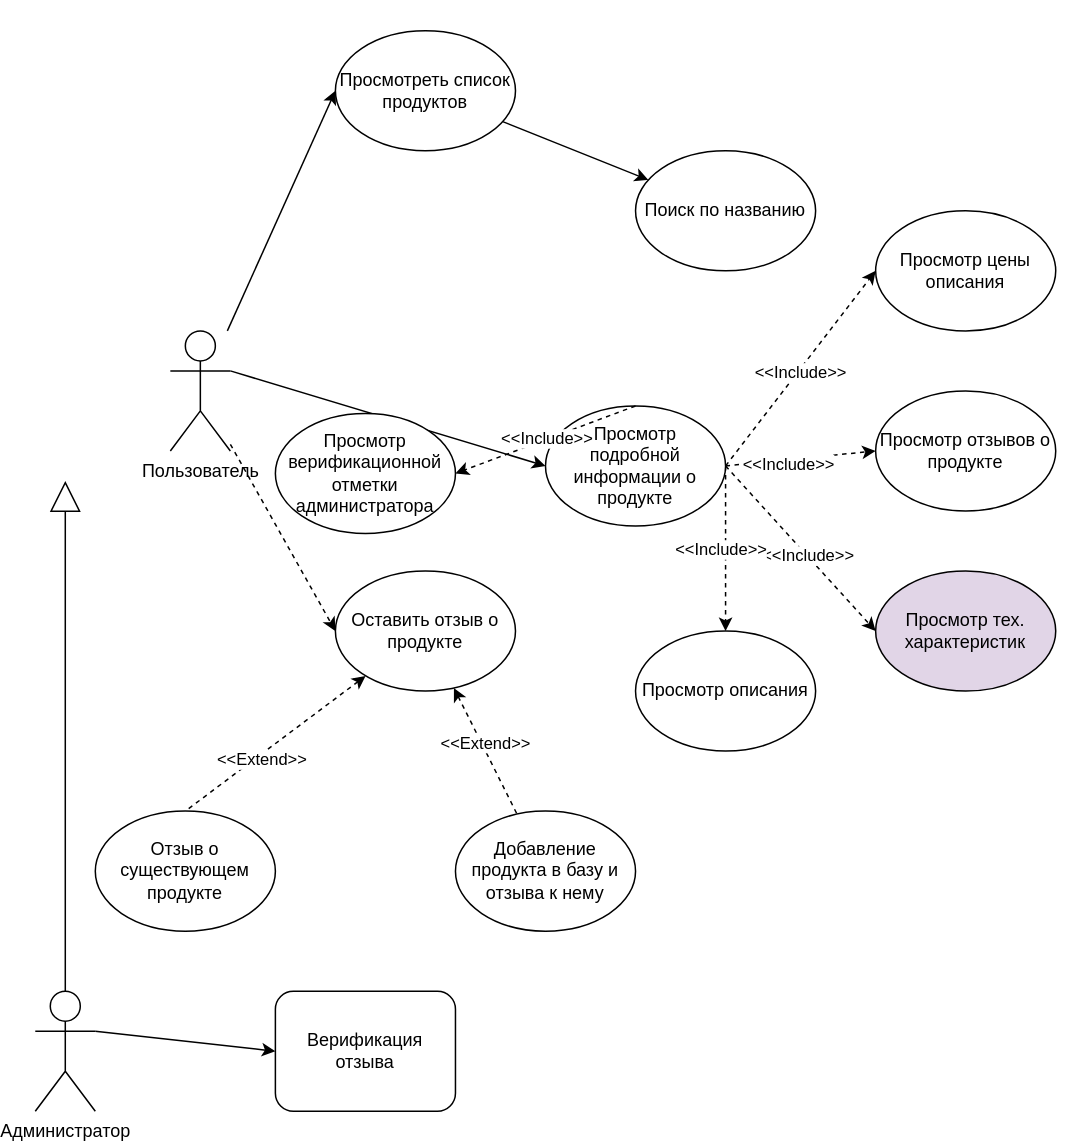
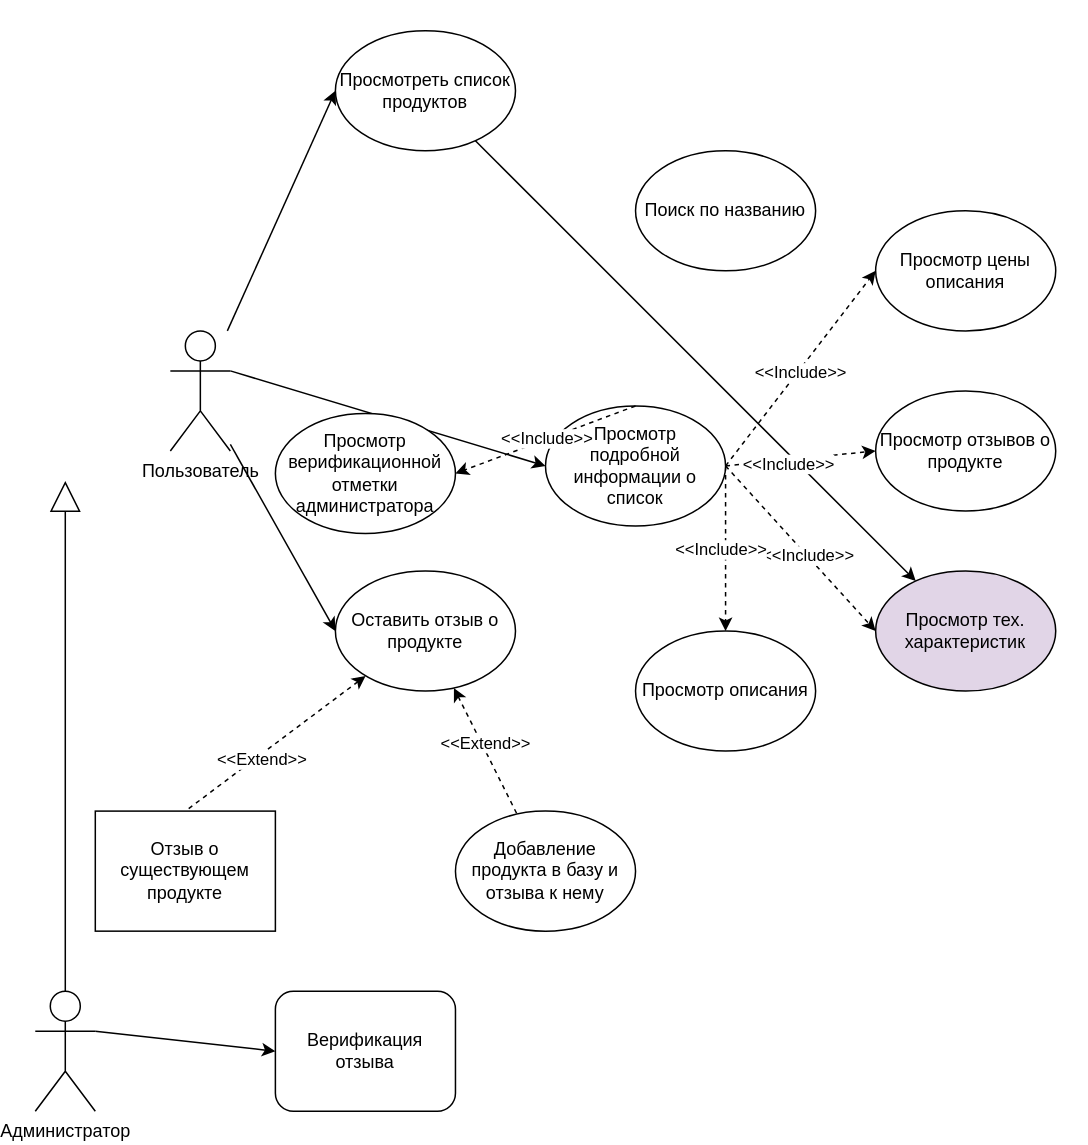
edge "Просмотреть список продуктов" -> "Поиск по названию": now "Просмотреть список продуктов" -> "Просмотр тех. характеристик"
node "Просмотр подробной информации о продукте": label "Просмотр подробной информации о продукте" -> "Просмотр подробной информации о список"
edge "Пользователь" -> "Оставить отзыв о продукте": style dashed -> solid
node "Отзыв о существующем продукте": shape ellipse -> rectangle
